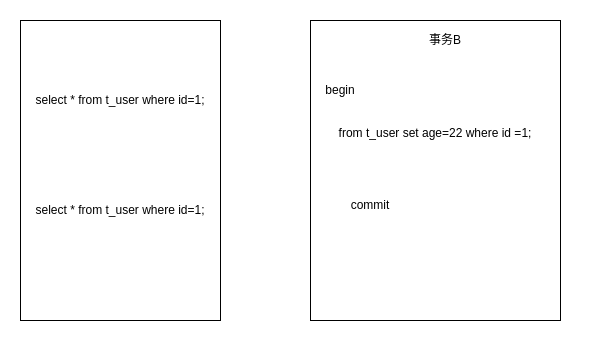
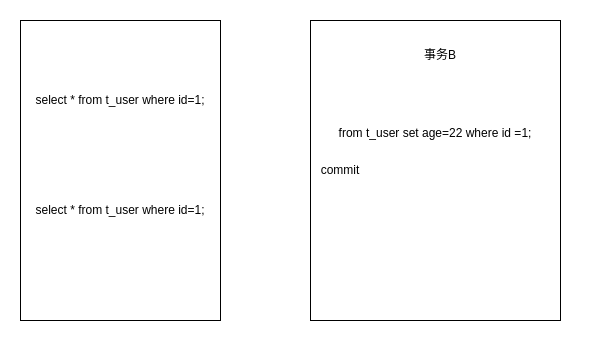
node "事务B": moved (446, 41) -> (441, 56)
node "begin": removed
node "commit": moved (371, 206) -> (341, 171)
